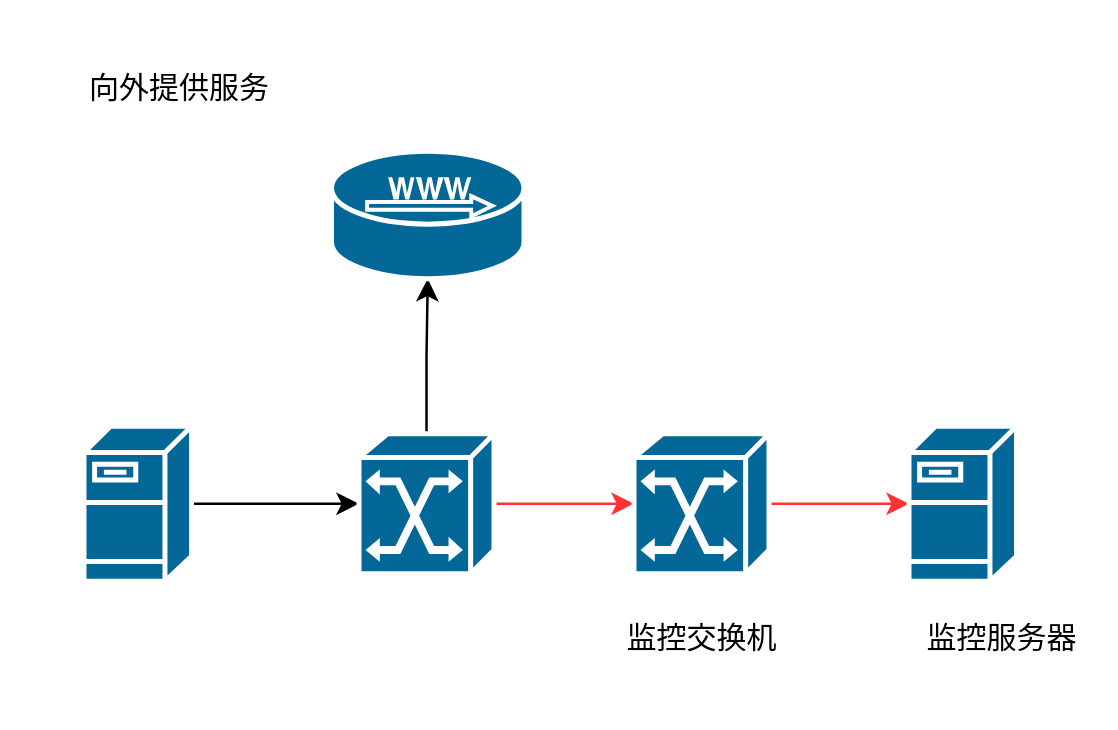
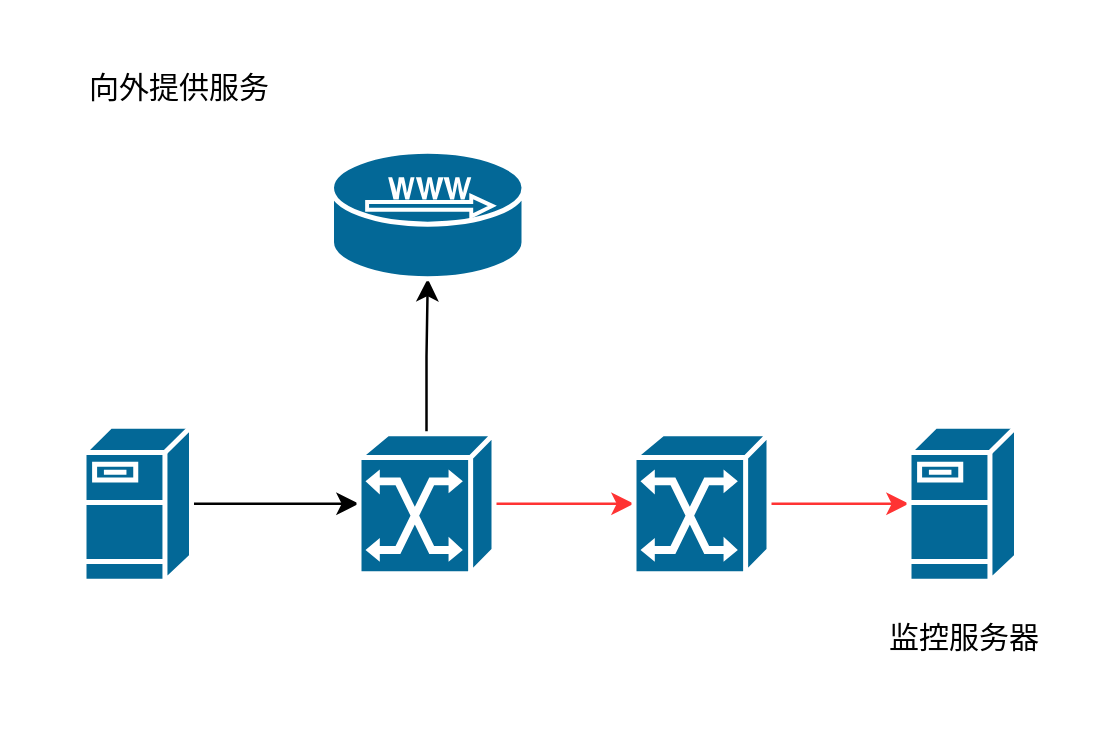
node "监控交换机": removed
node "监控服务器": moved (1000, 639) -> (963, 639)
